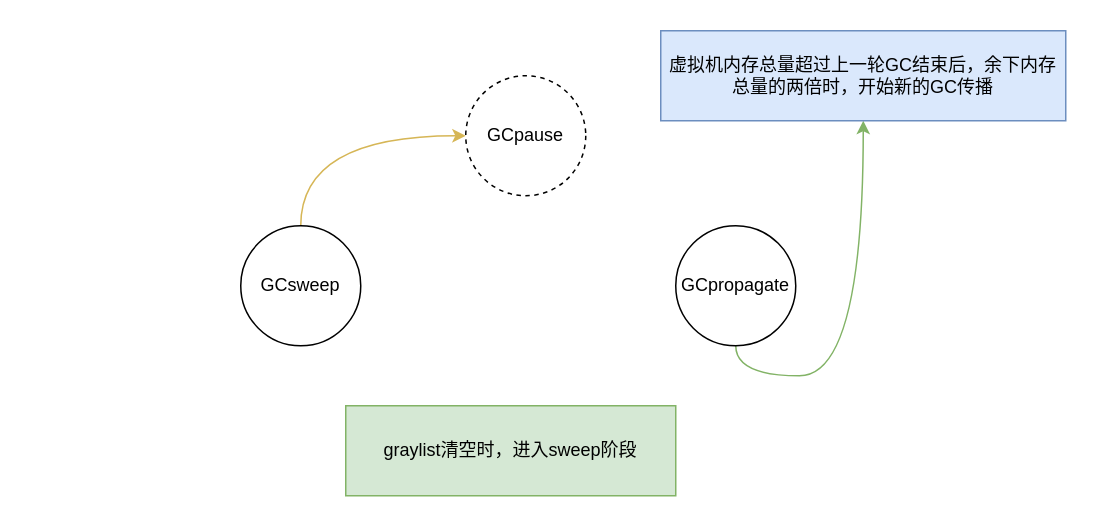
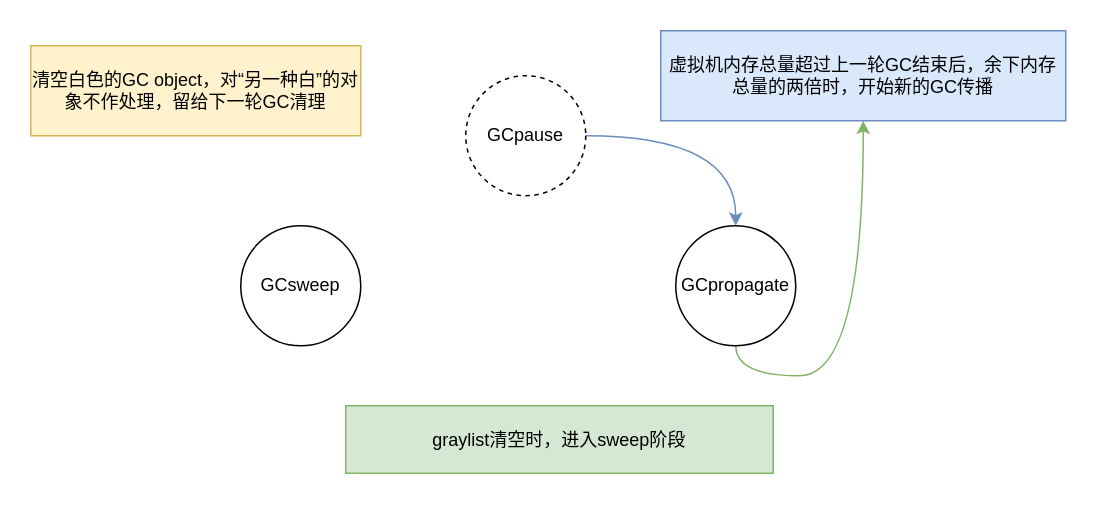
node "清空白色的GC object，对“另一种白”的对象不作处理，留给下一轮GC清理": added
edge "GCpause" -> "GCpropagate": added
edge "GCsweep" -> "GCpause": removed
node "graylist清空时，进入sweep阶段": size 330x90 -> 428x68
